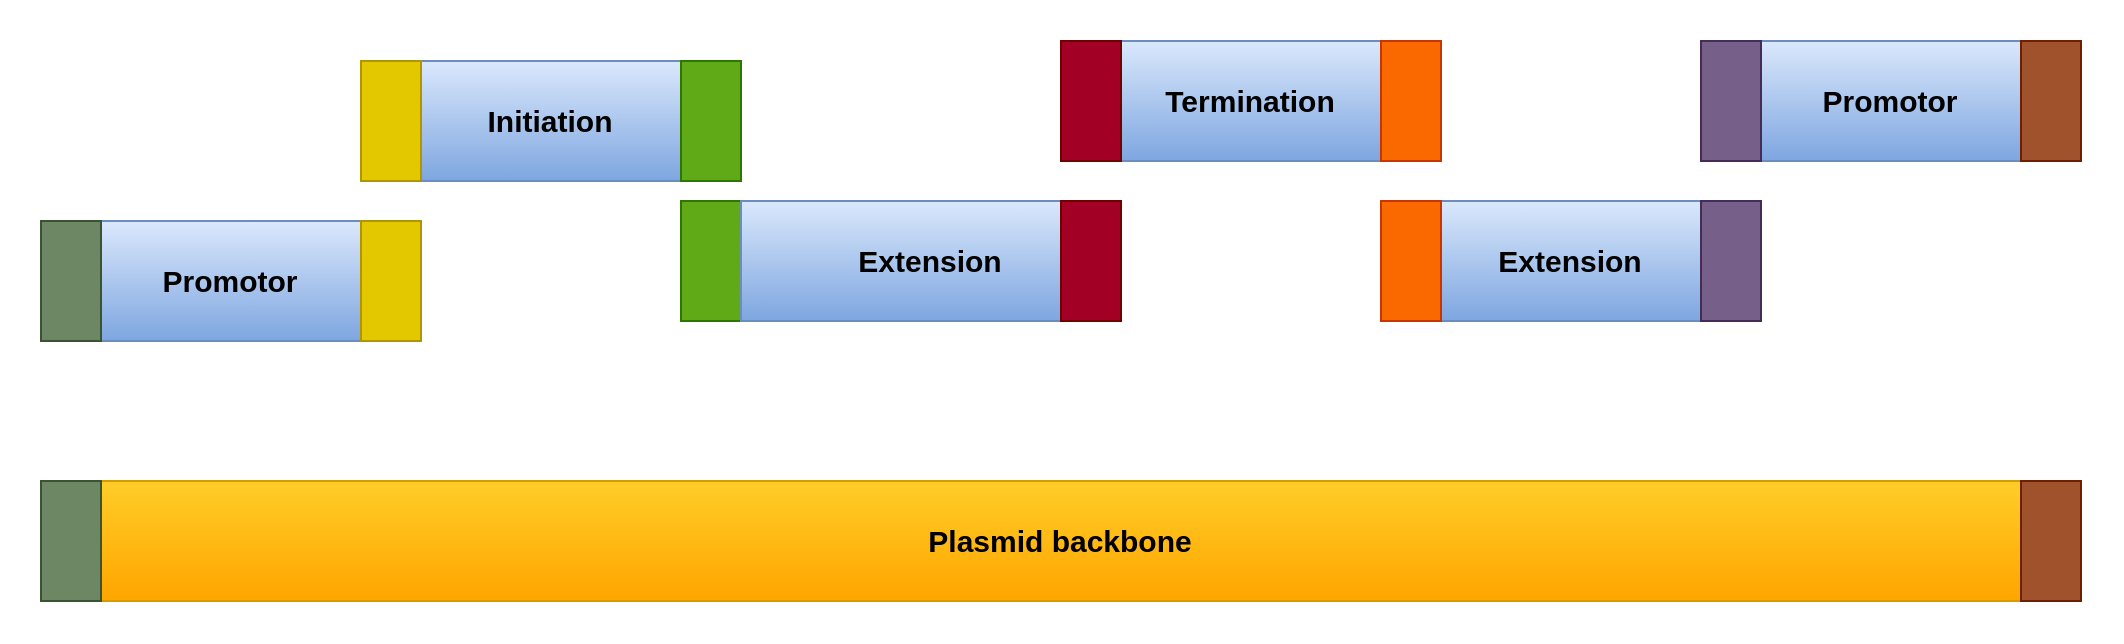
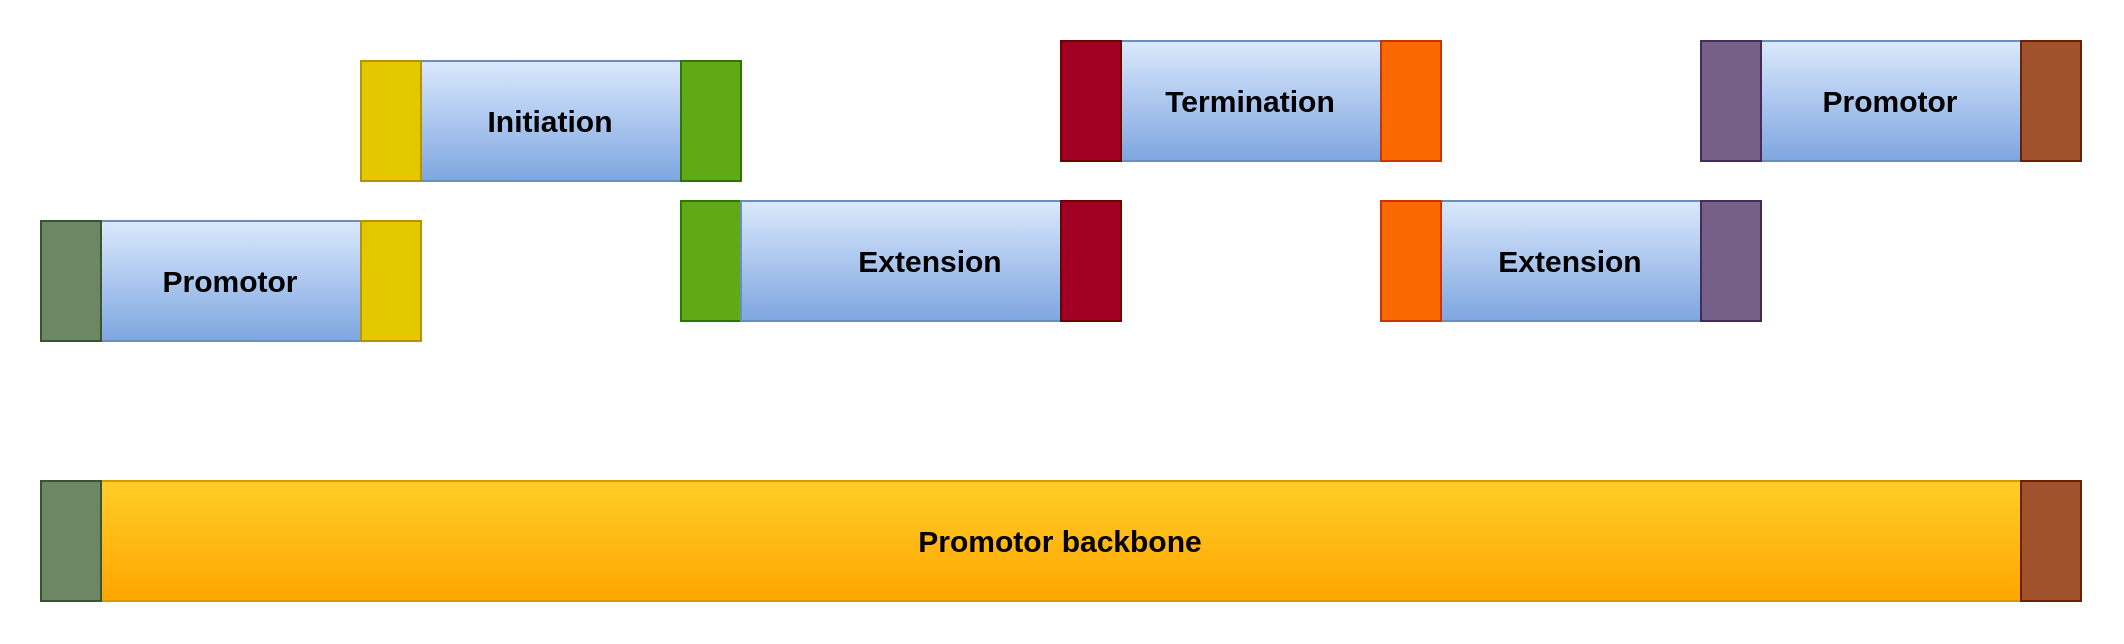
node "Plasmid backbone": label "Plasmid backbone" -> "Promotor backbone"
